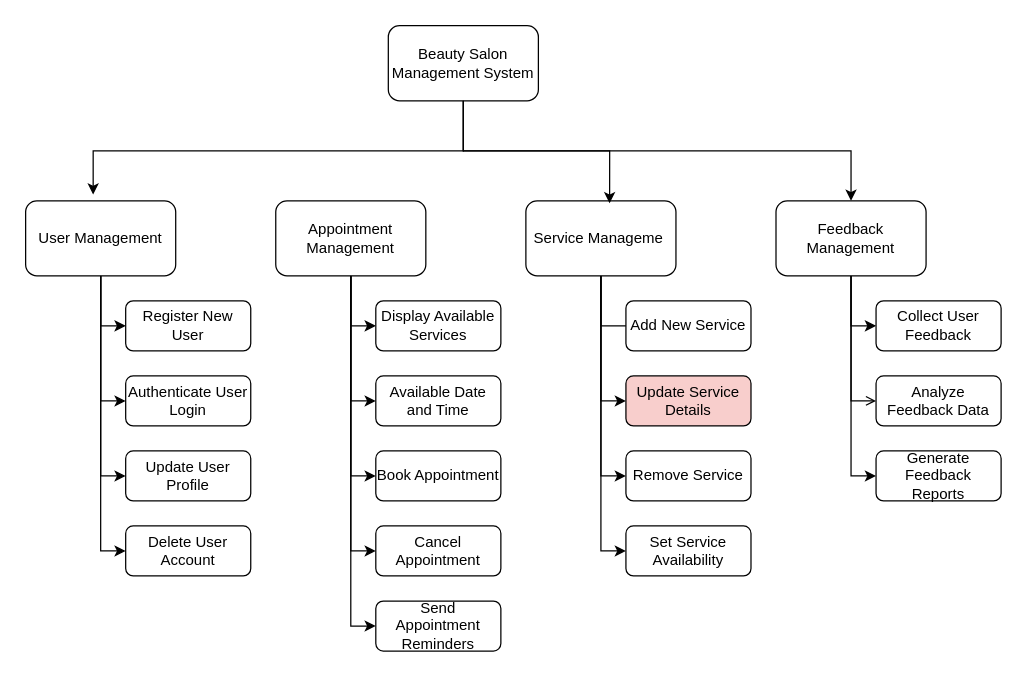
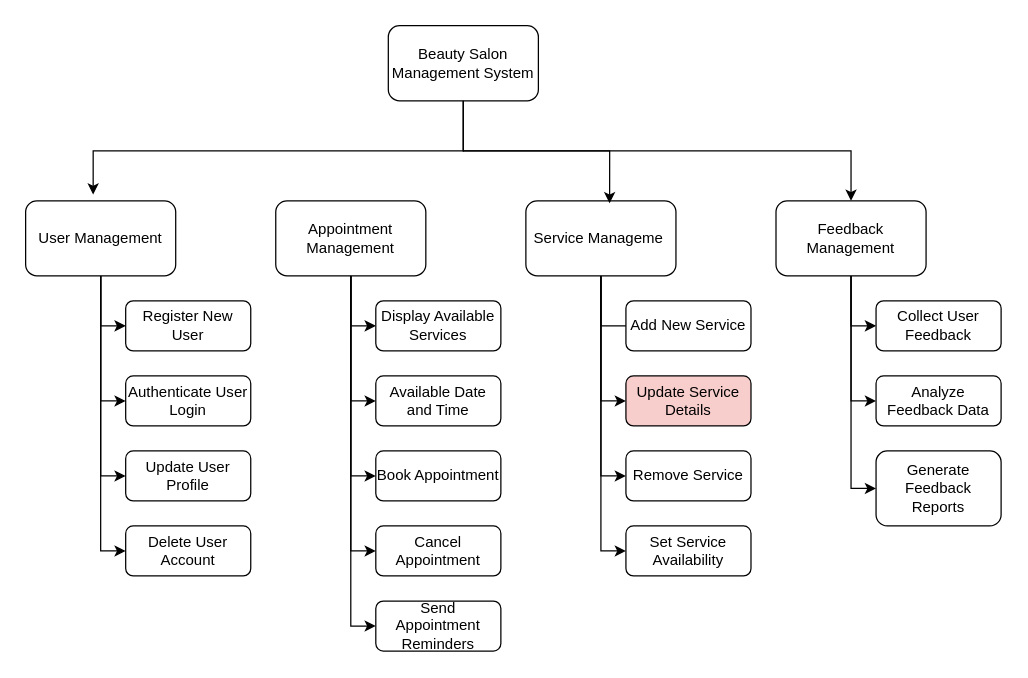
edge "Feedback Management" -> "Analyze Feedback Data": arrowhead open -> classic
node "Generate Feedback Reports": size 125x50 -> 125x75
